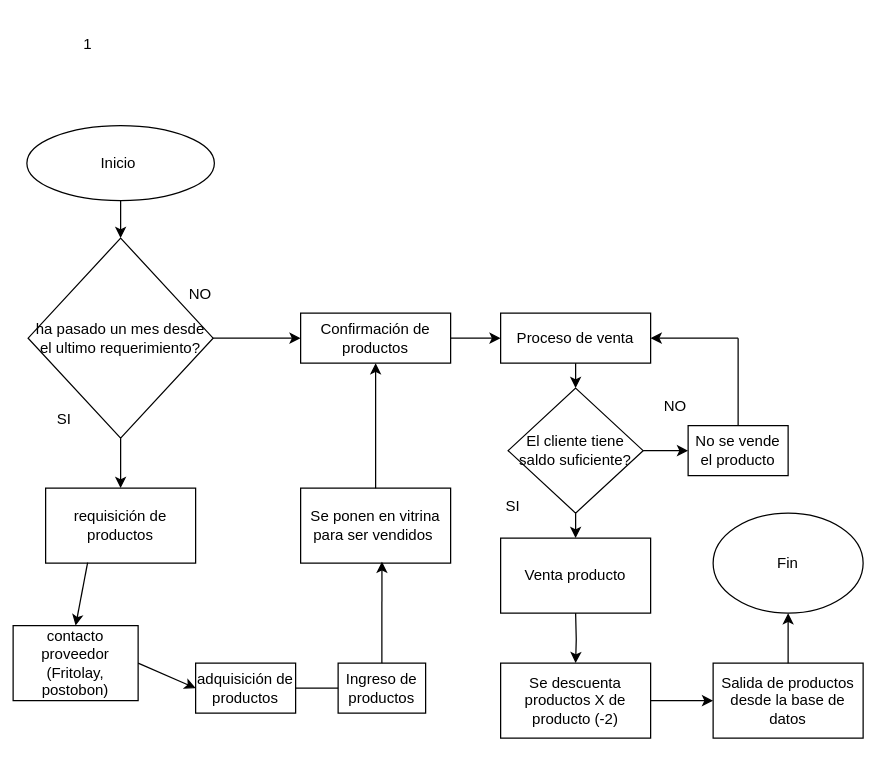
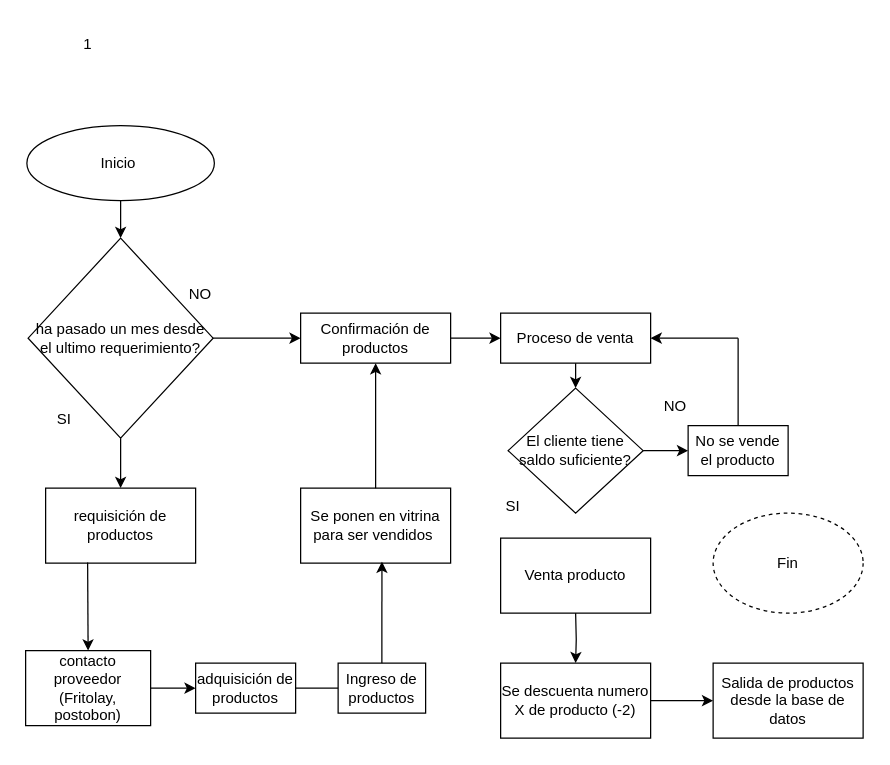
edge "El cliente tiene saldo suficiente?" -> "Venta producto": removed
node "Fin": style solid -> dashed
edge "Salida de productos desde la base de datos" -> "Fin": removed
node "contacto proveedor (Fritolay, postobon)": moved (76, 663) -> (88, 688)
node "Se descuenta productos X de producto (-2)": label "Se descuenta productos X de producto (-2)" -> "Se descuenta numero X de producto (-2)"
